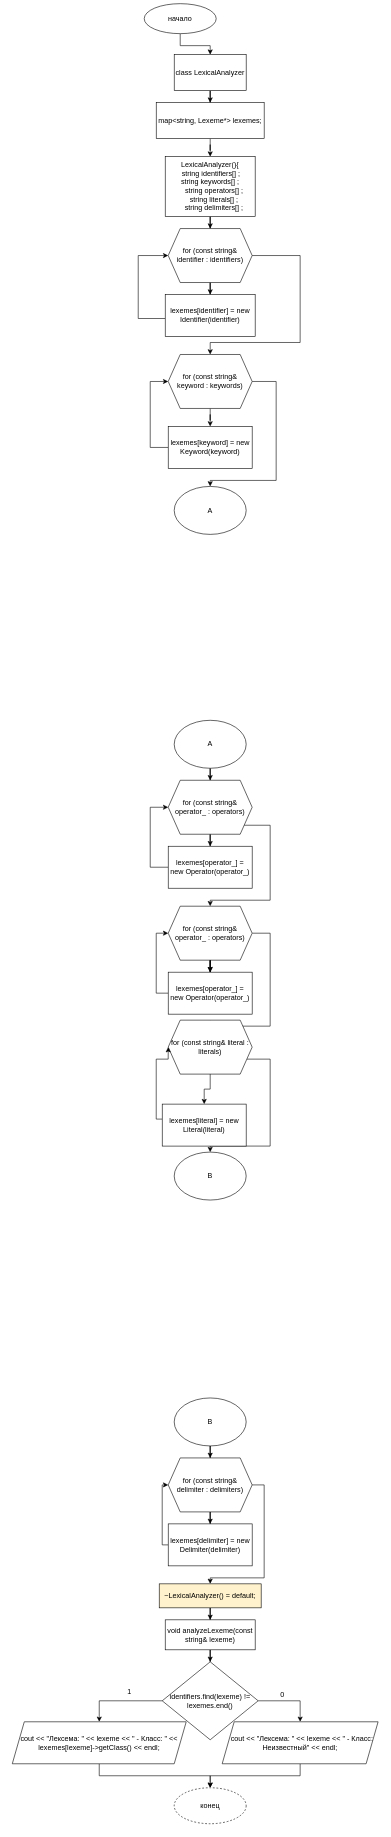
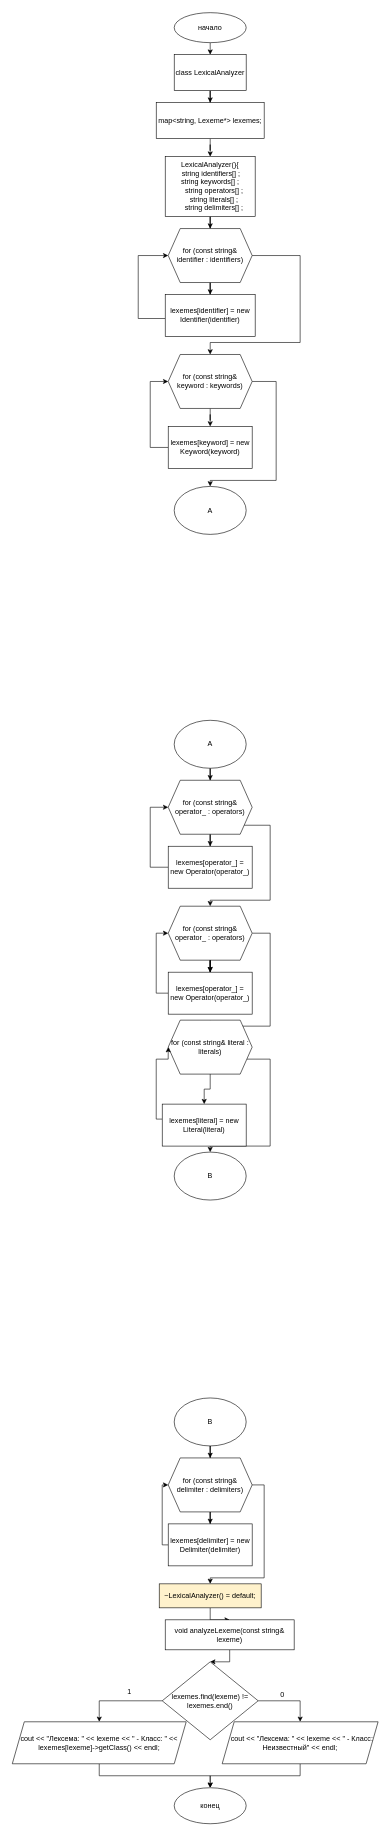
node "начало": moved (180, 18) -> (210, 27)
node "void analyzeLexeme(const string& lexeme)": size 90x30 -> 129x30
node "identifiers.find(lexeme) != lexemes.end()": label "identifiers.find(lexeme) != lexemes.end()" -> "lexemes.find(lexeme) != lexemes.end()"
node "конец": style dashed -> solid
